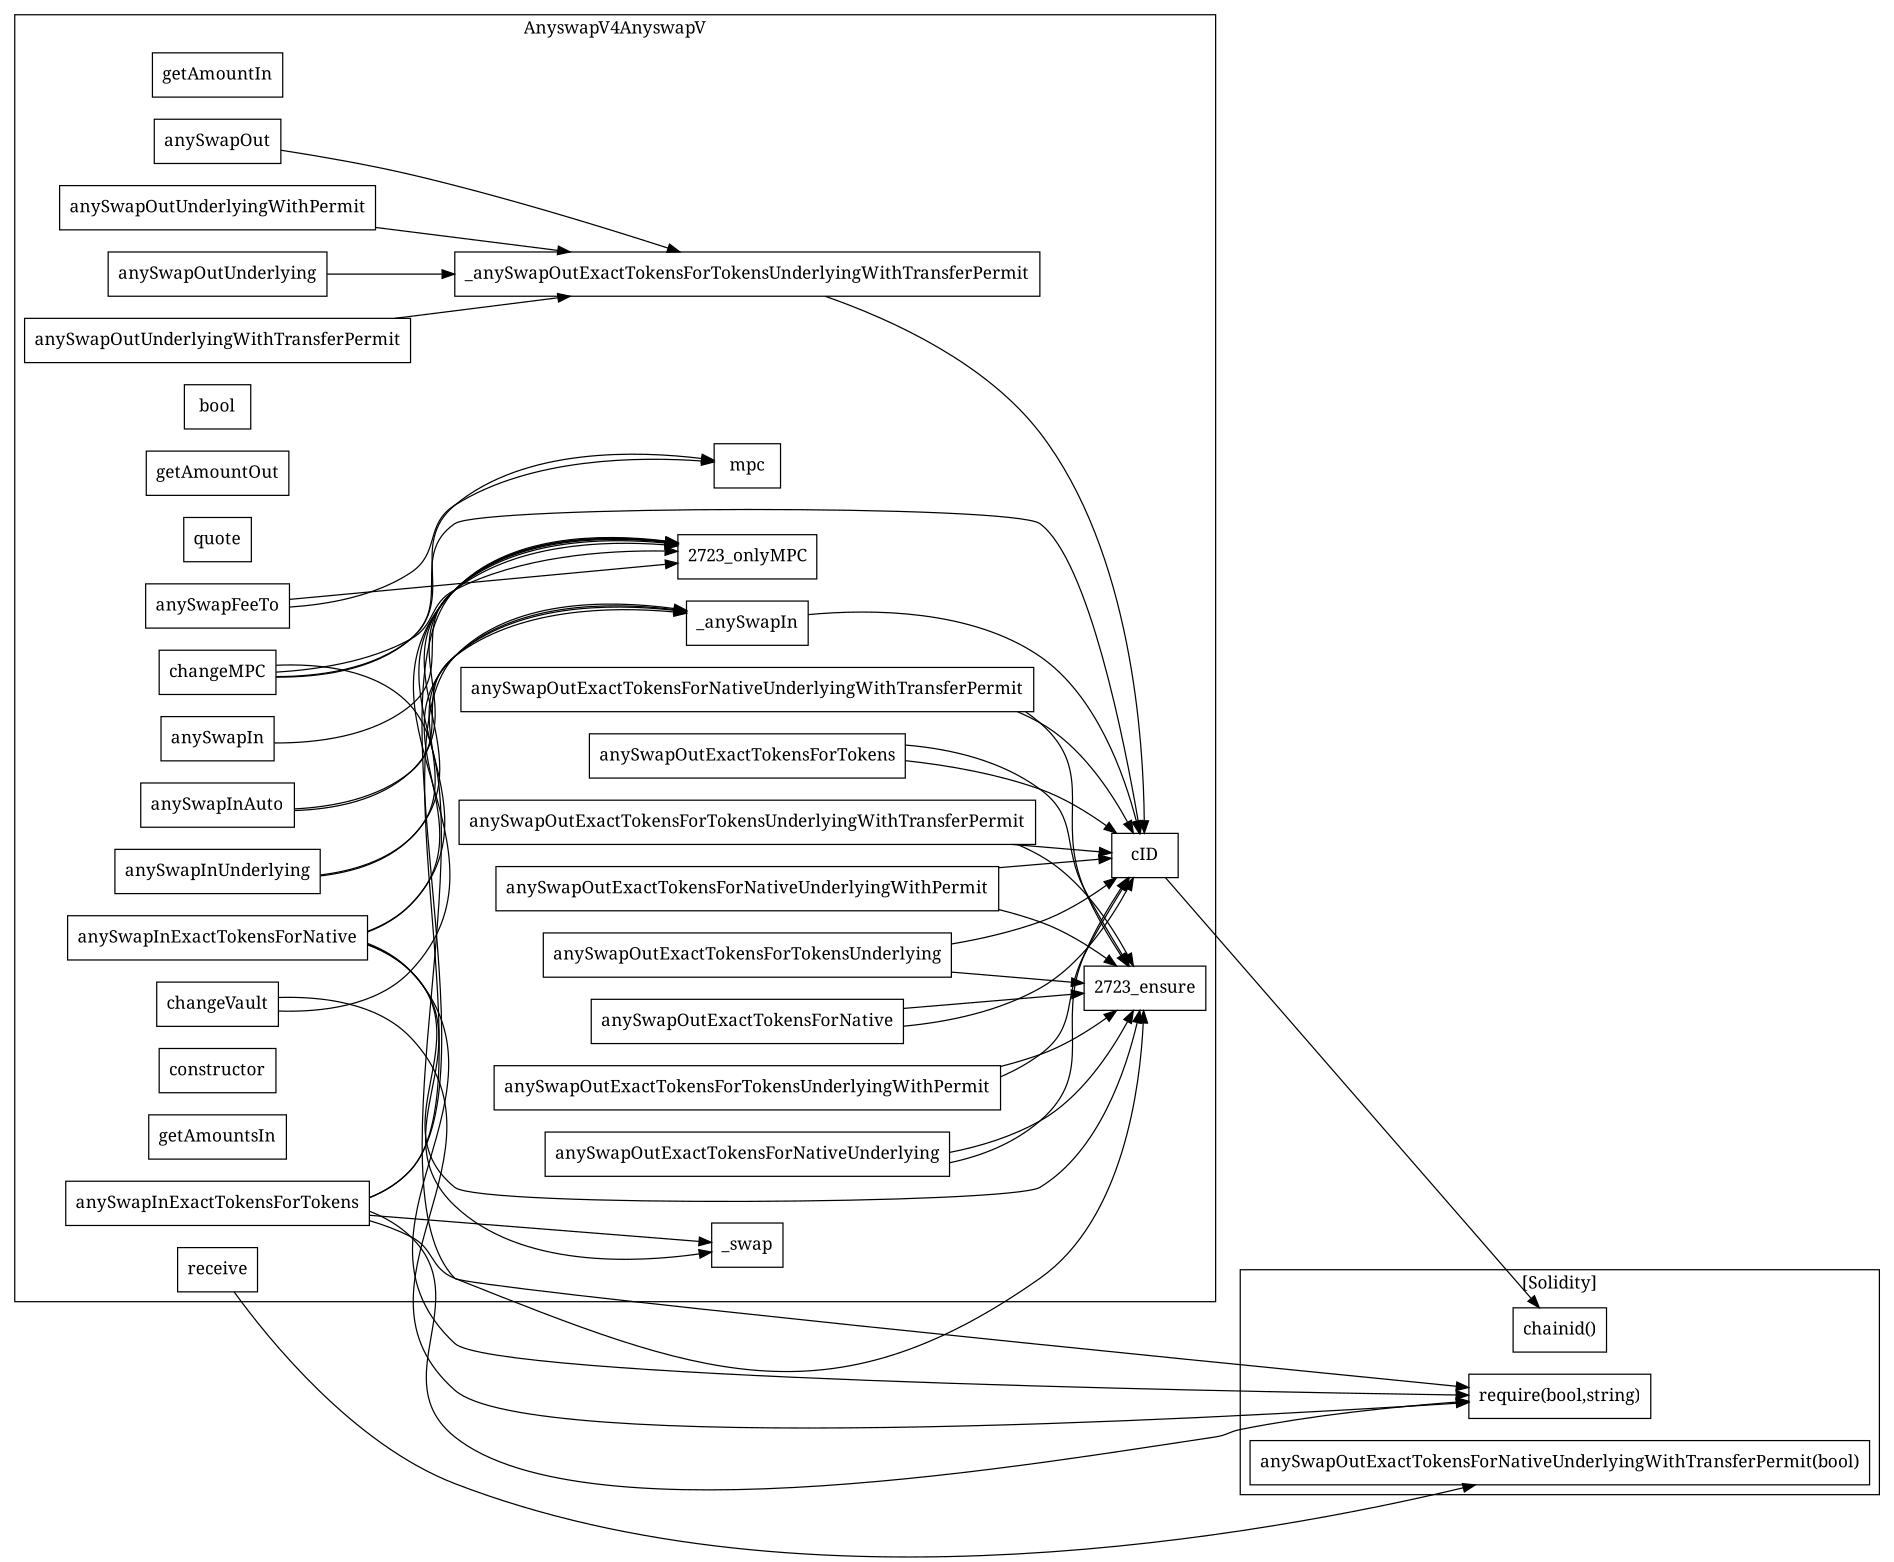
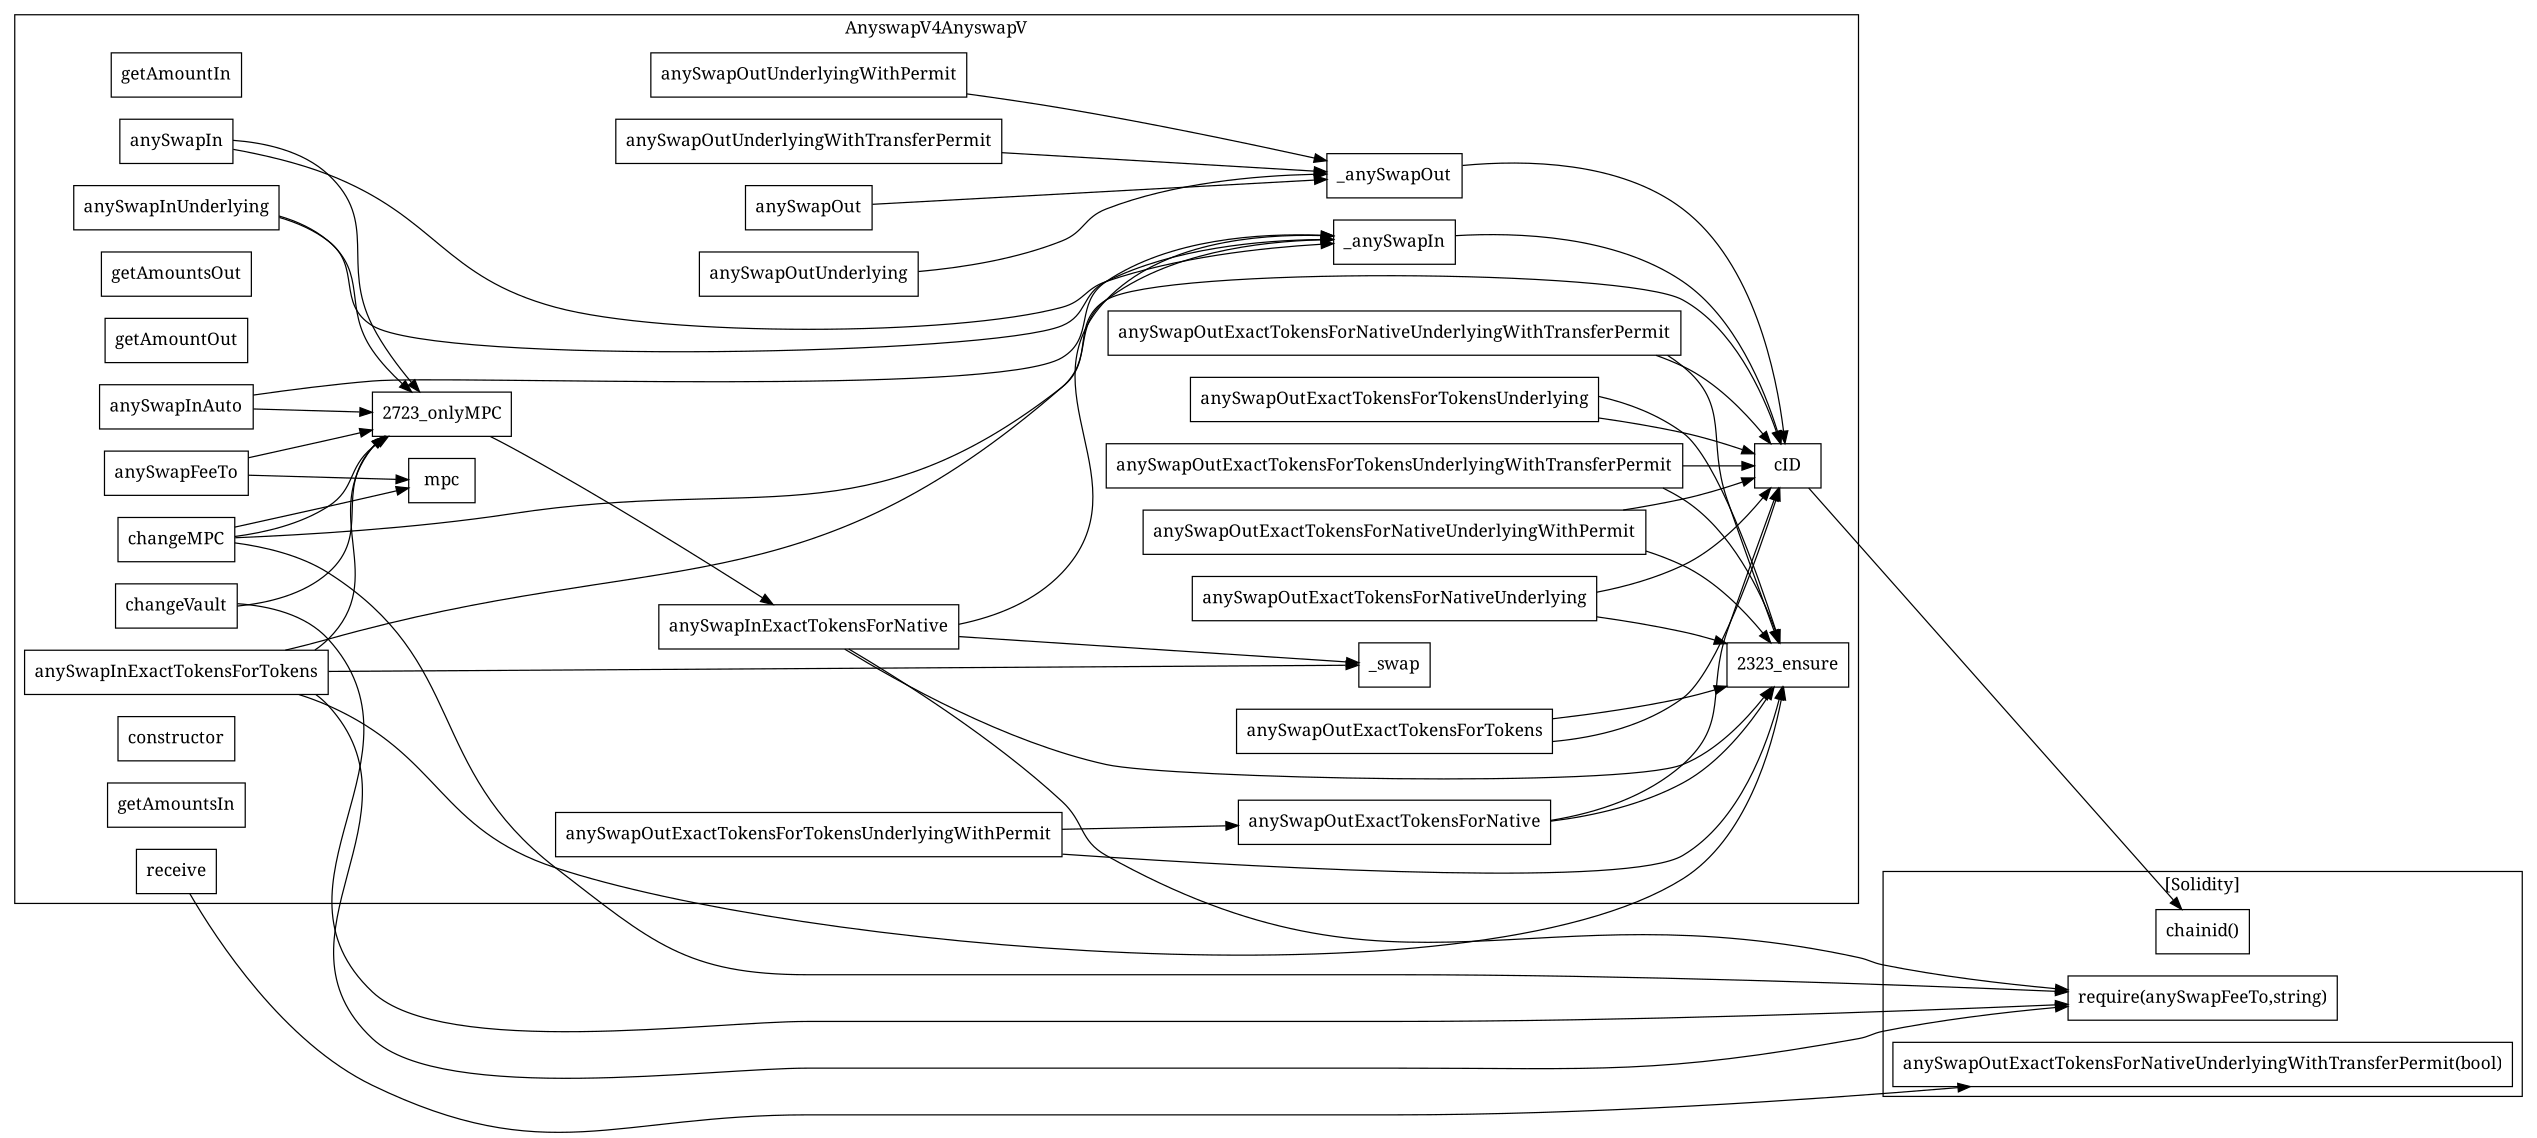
node "_anySwapOutExactTokensForTokensUnderlyingWithTransferPermit": label "_anySwapOutExactTokensForTokensUnderlyingWithTransferPermit" -> "_anySwapOut"
edge "anySwapIn" -> "_anySwapIn": added
node "bool": label "bool" -> "getAmountsOut"
node "quote": removed
edge "anySwapInExactTokensForNative" -> "2723_onlyMPC": reversed
node "2723_ensure": label "2723_ensure" -> "2323_ensure"
edge "anySwapOutExactTokensForTokensUnderlyingWithPermit" -> "cID": now "anySwapOutExactTokensForTokensUnderlyingWithPermit" -> "anySwapOutExactTokensForNative"
node "require(bool,string)": label "require(bool,string)" -> "require(anySwapFeeTo,string)"
